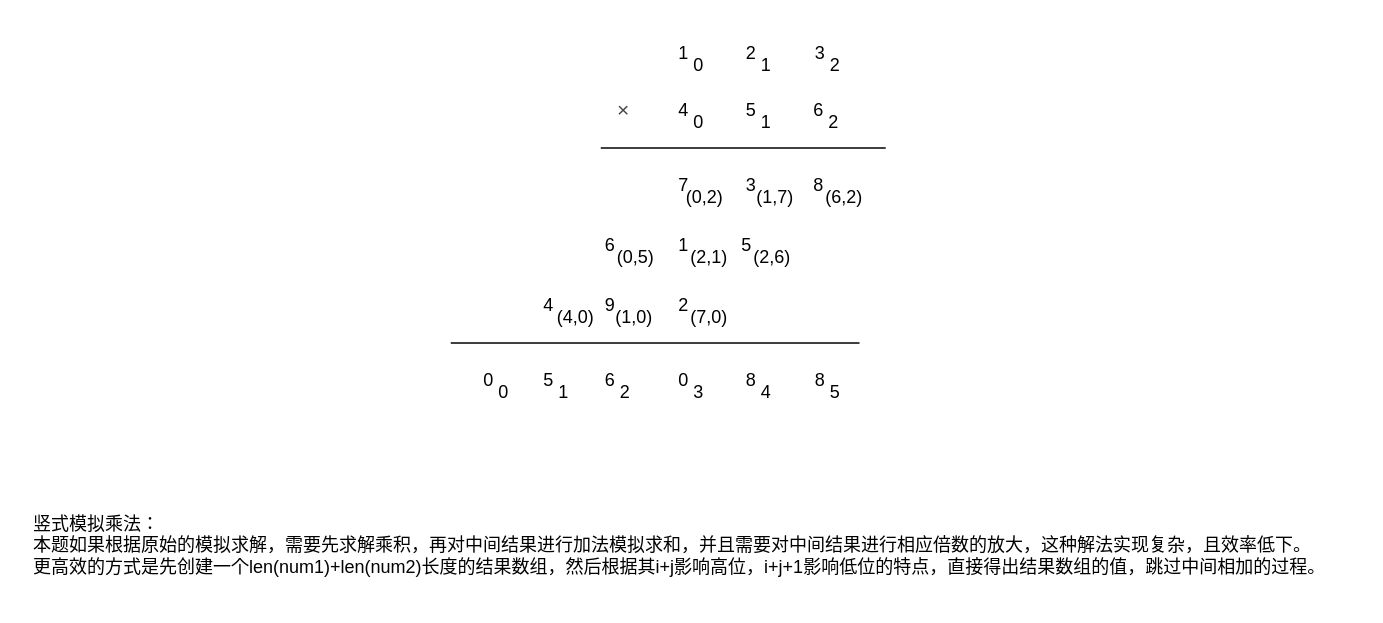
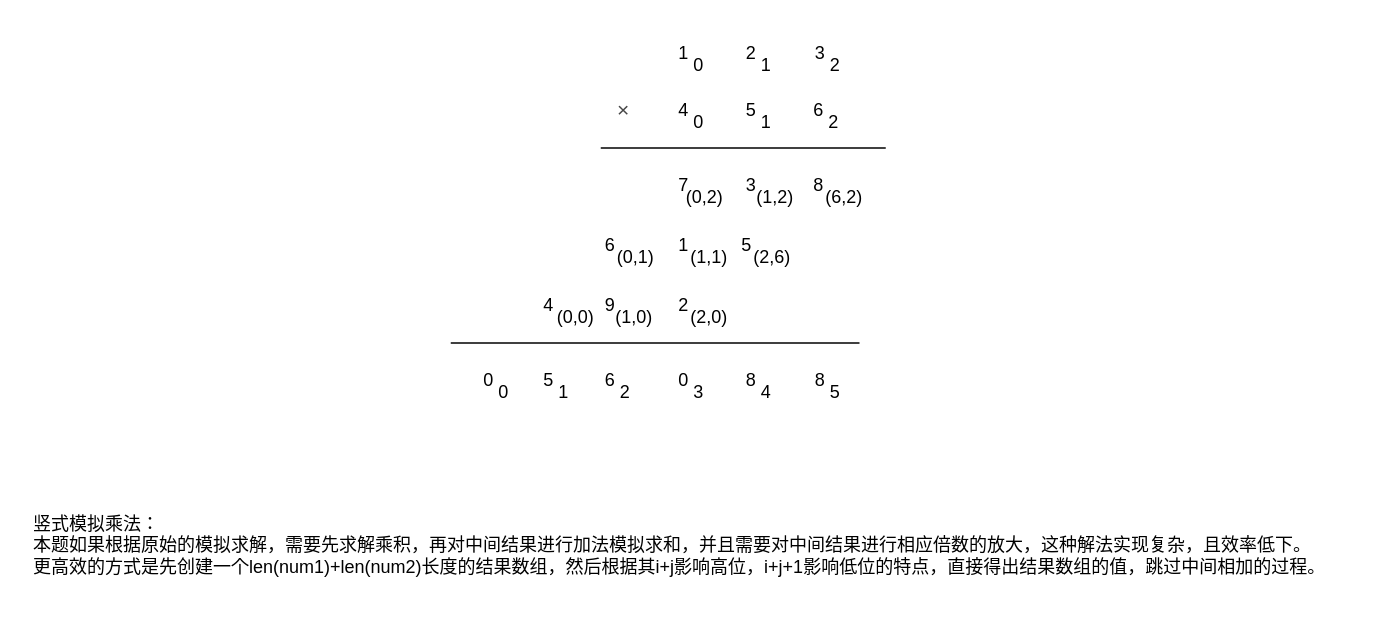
node "(1,7)": label "(1,7)" -> "(1,2)"
node "(0,5)": label "(0,5)" -> "(0,1)"
node "(2,1)": label "(2,1)" -> "(1,1)"
node "(4,0)": label "(4,0)" -> "(0,0)"
node "(7,0)": label "(7,0)" -> "(2,0)"
